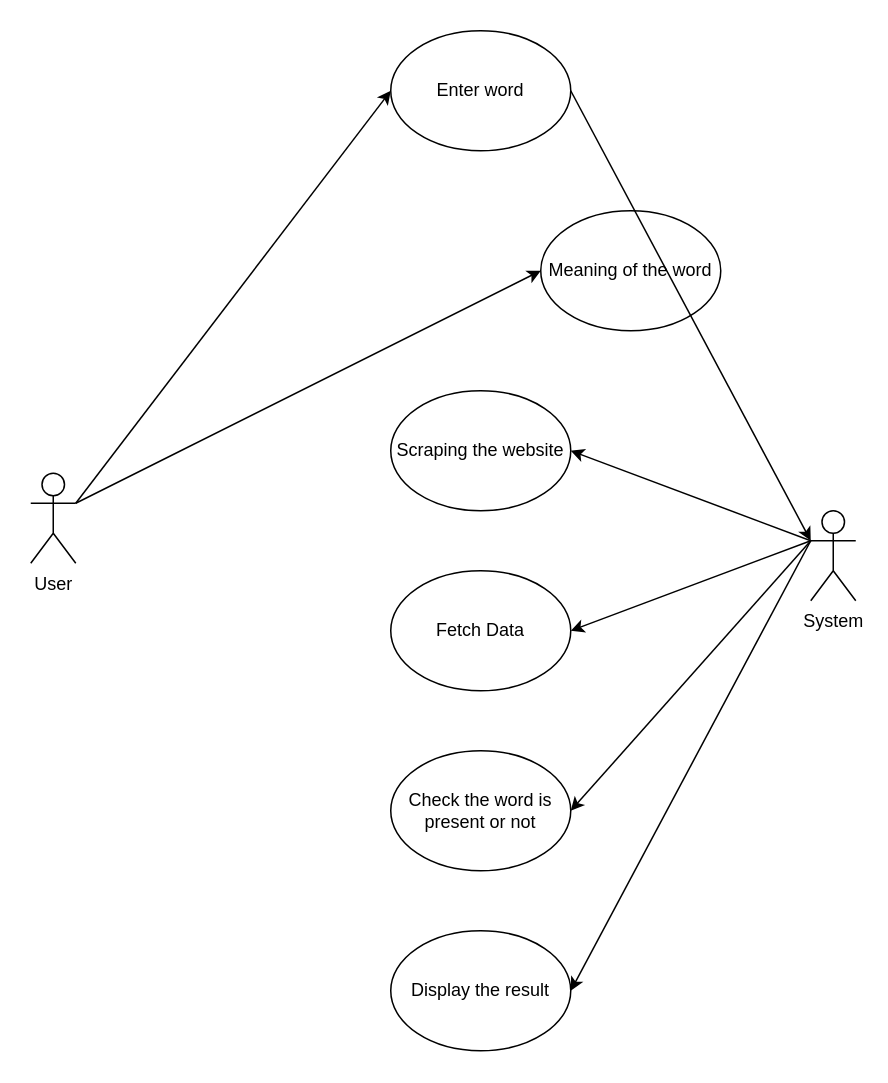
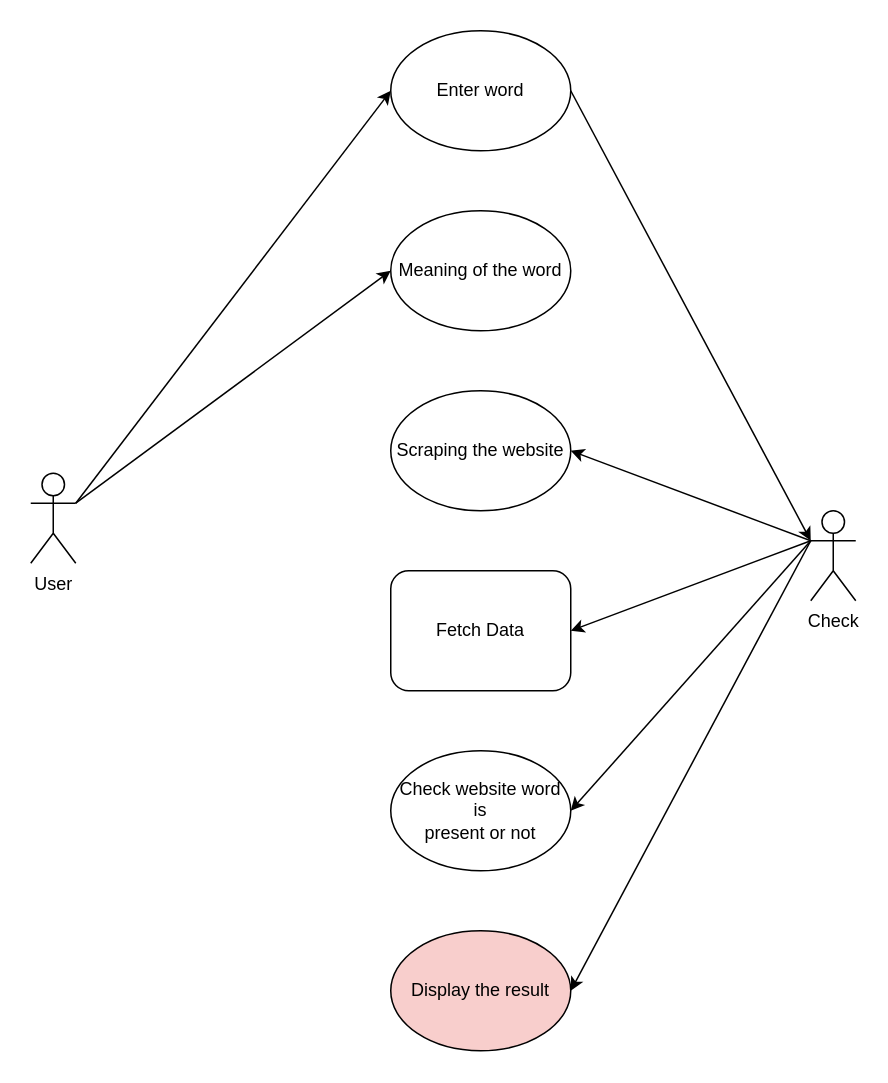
node "Meaning of the word": moved (631, 271) -> (481, 271)
node "System": label "System" -> "Check"
node "Fetch Data": shape ellipse -> rounded rectangle
node "Check the word is present or not": label "Check the word is present or not" -> "Check website word is present or not"
node "Display the result": fillcolor #ffffff -> #f8cecc
